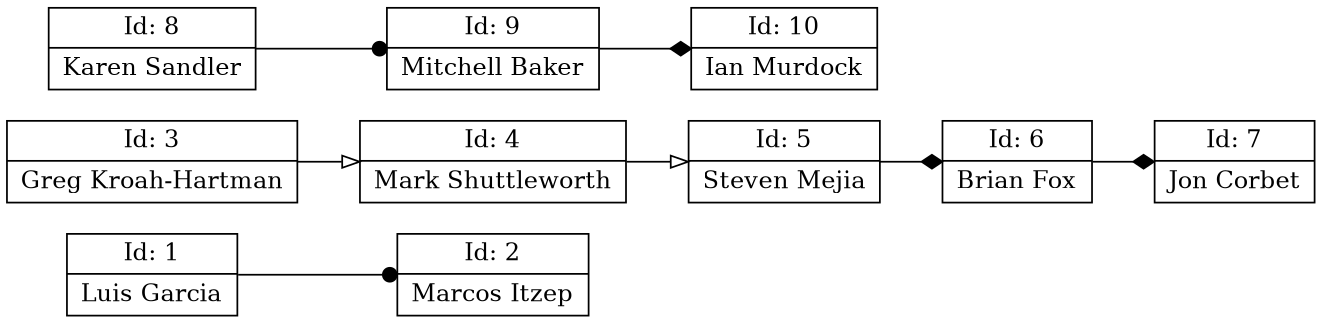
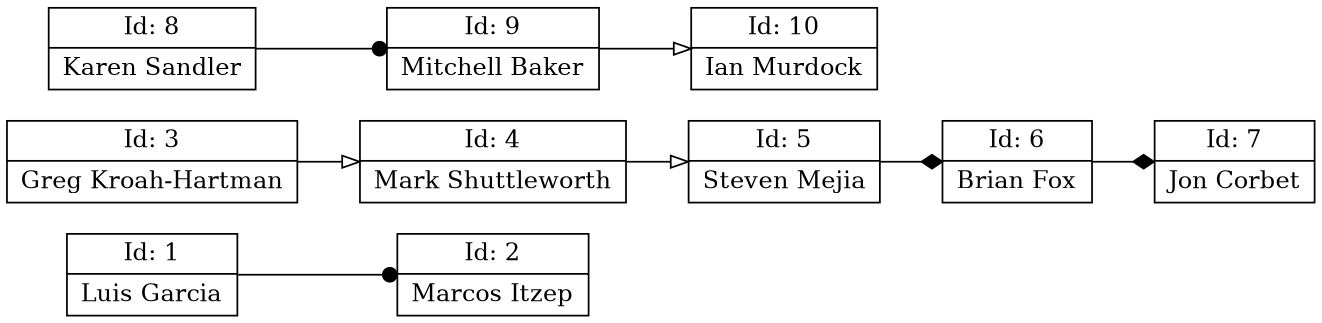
edge "Id: 9" -> "Id: 10": arrowhead diamond -> onormal
